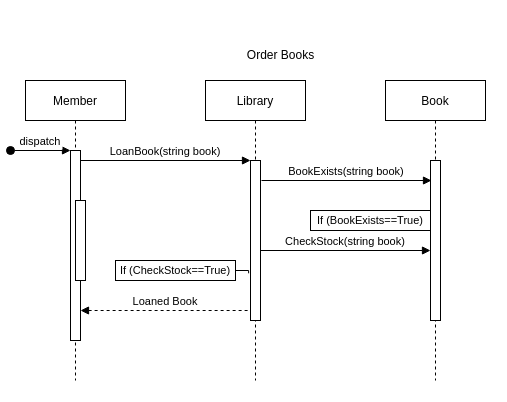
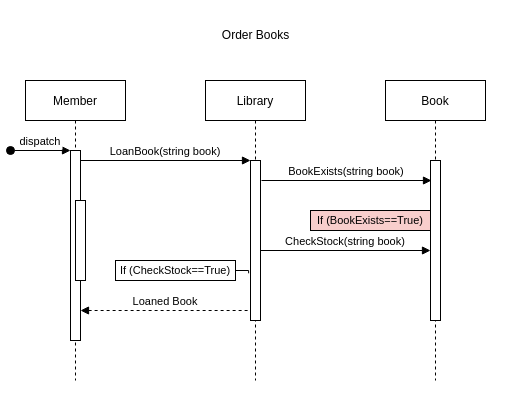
node "Order Books": moved (281, 56) -> (256, 36)
node "If (BookExists==True)": fillcolor #ffffff -> #f8cecc
